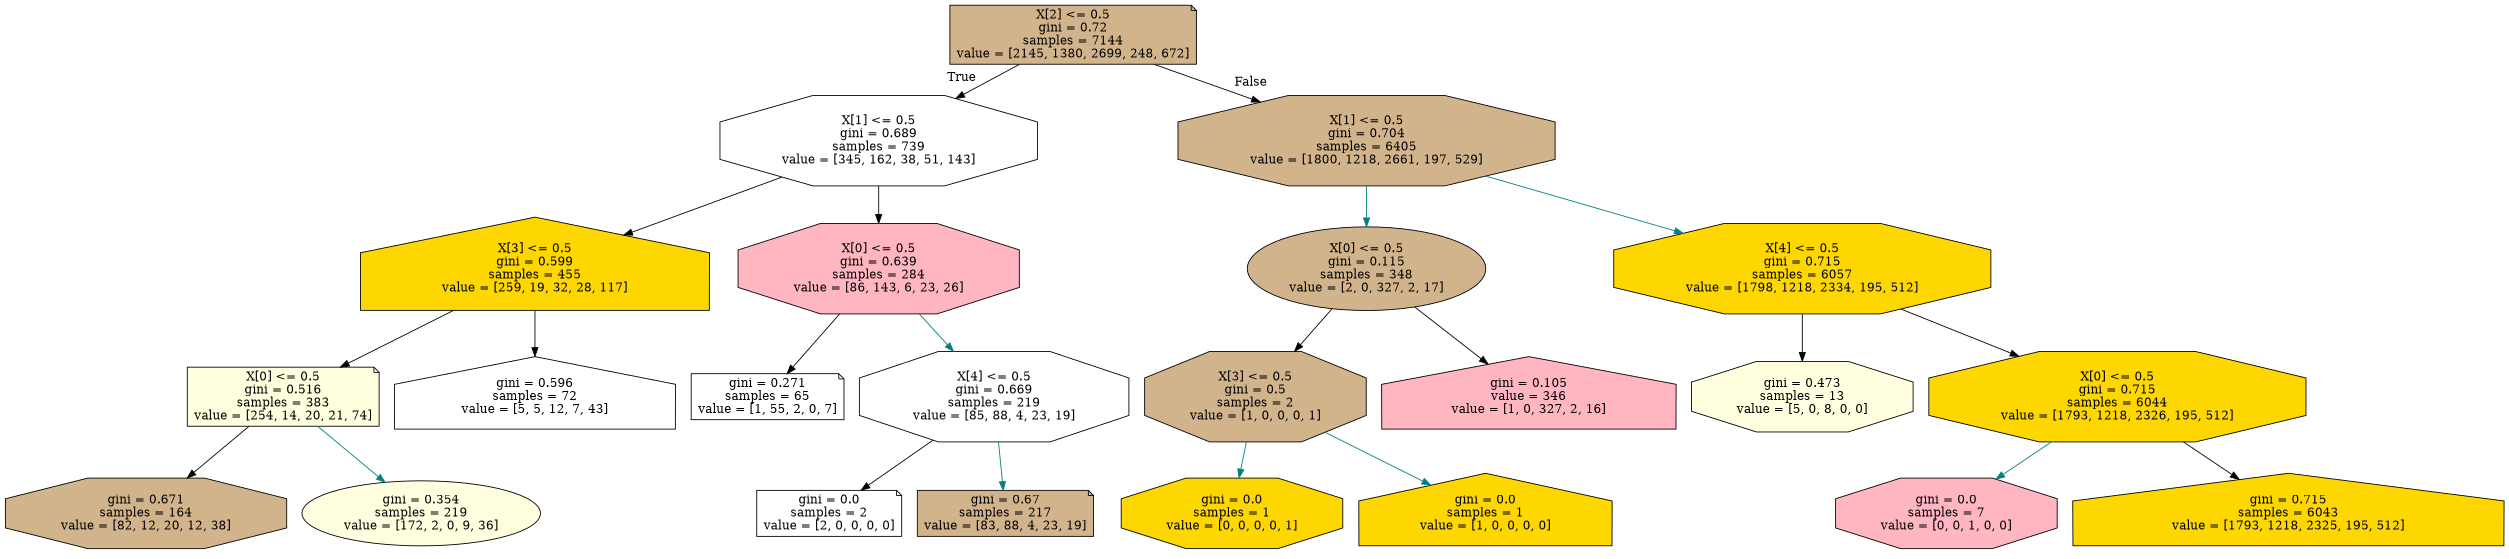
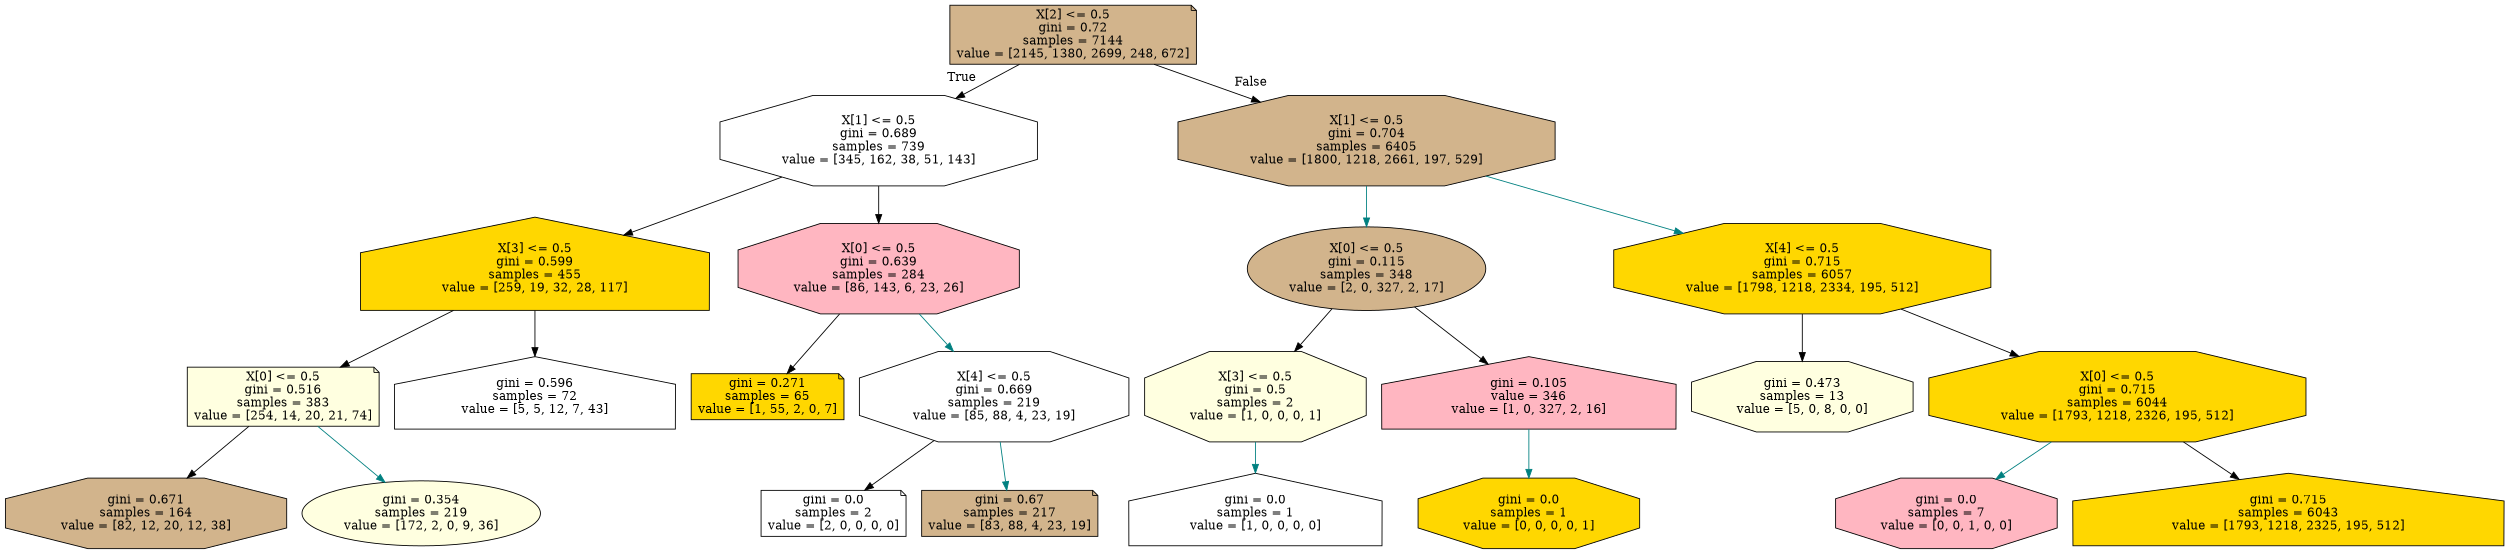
node "gini = 0.271 samples = 65 value = [1, 55, 2, 0, 7]": fillcolor white -> gold
node "X[3] <= 0.5 gini = 0.5 samples = 2 value = [1, 0, 0, 0, 1]": fillcolor tan -> lightyellow
edge "X[3] <= 0.5 gini = 0.5 samples = 2 value = [1, 0, 0, 0, 1]" -> "gini = 0.0 samples = 1 value = [0, 0, 0, 0, 1]": now "gini = 0.105 value = 346 value = [1, 0, 327, 2, 16]" -> "gini = 0.0 samples = 1 value = [0, 0, 0, 0, 1]"
node "gini = 0.0 samples = 1 value = [1, 0, 0, 0, 0]": fillcolor gold -> white
